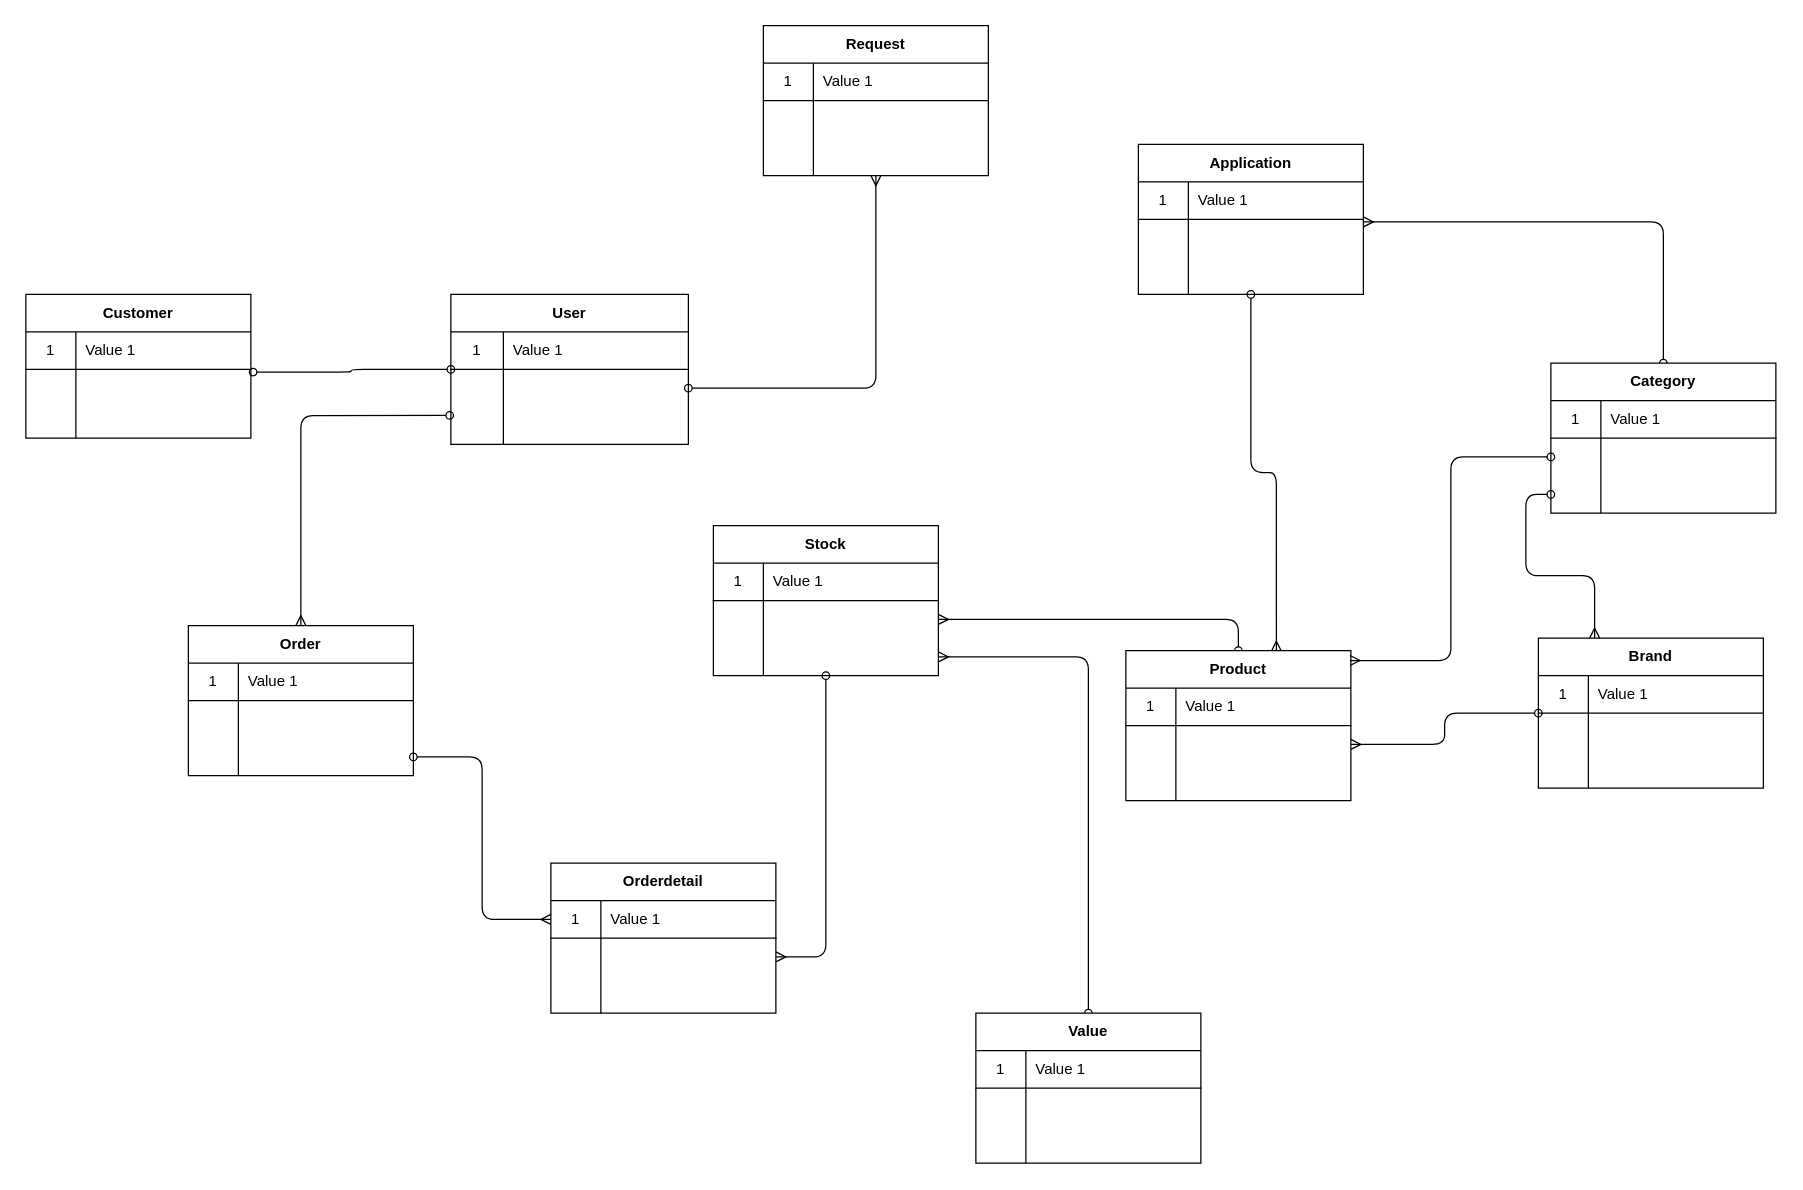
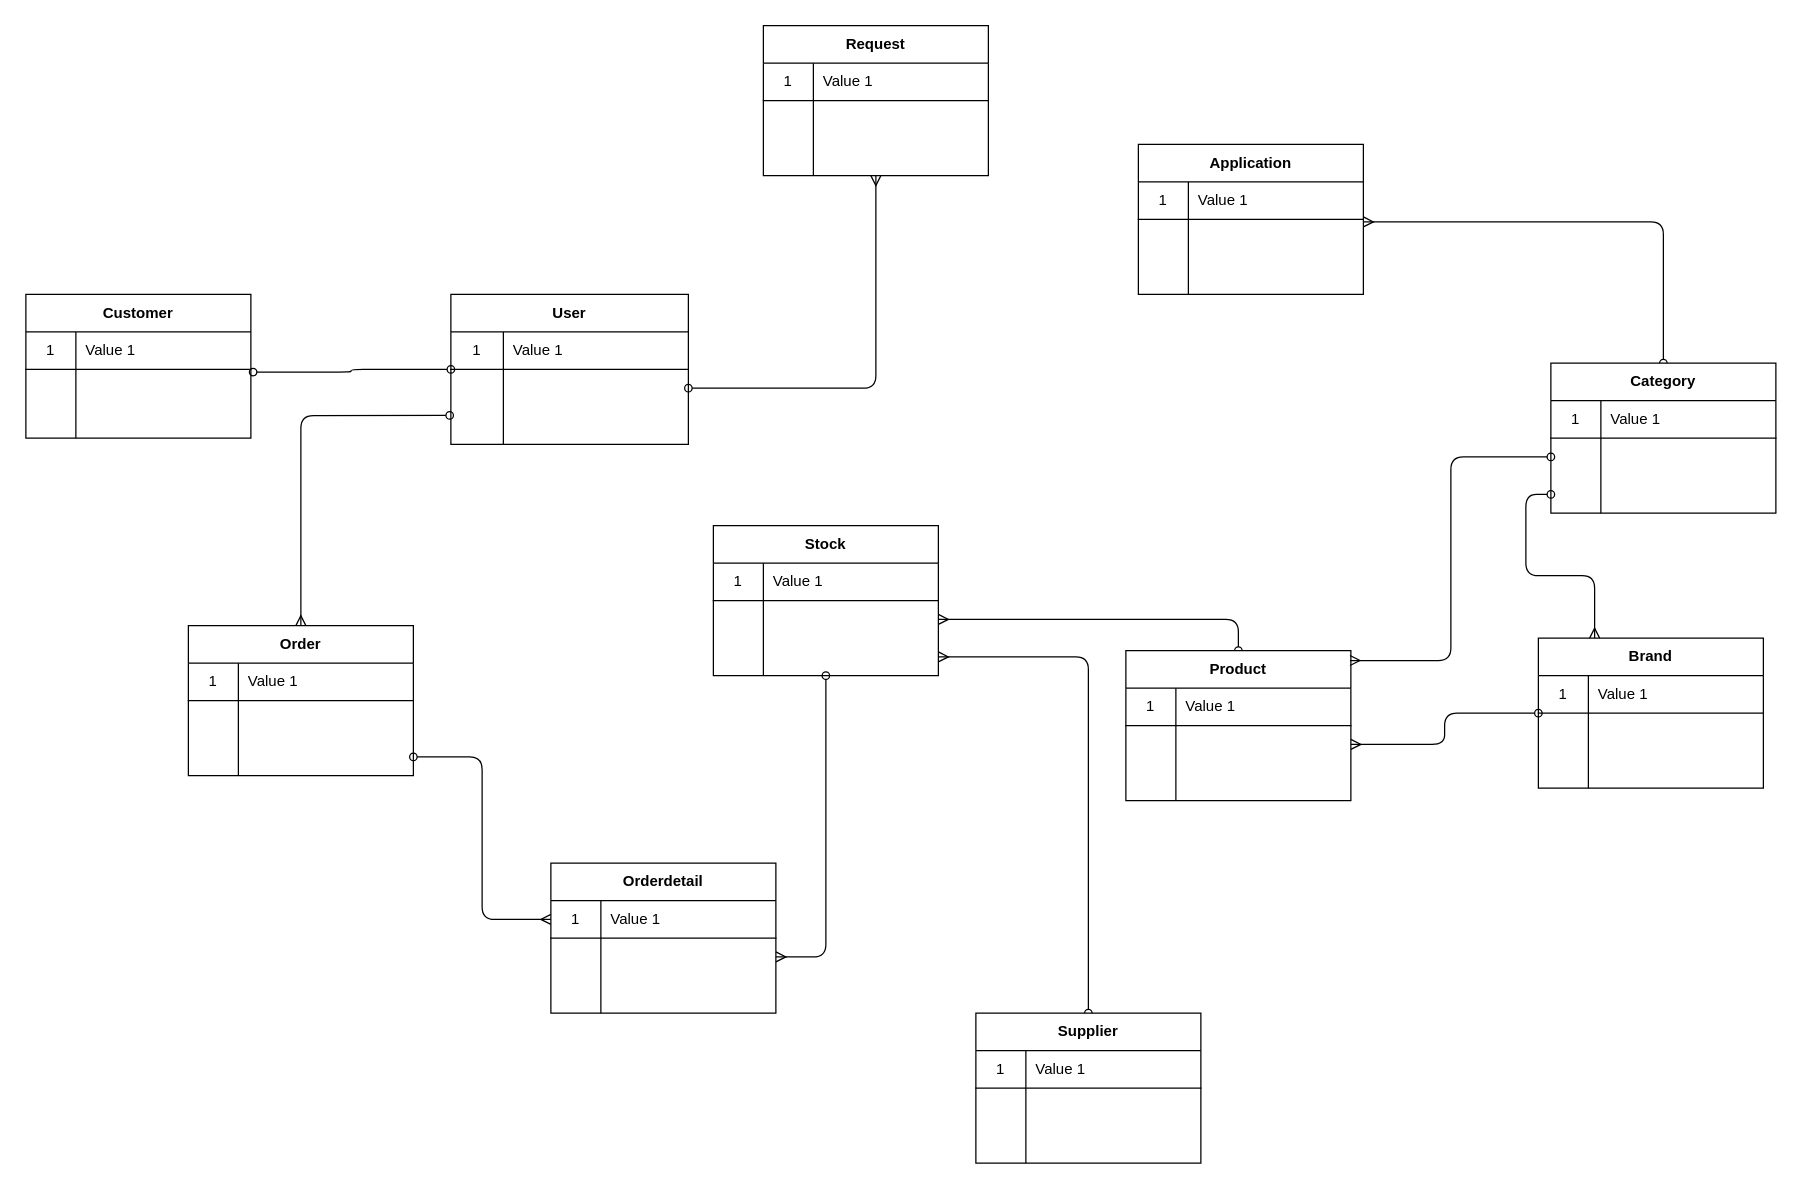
edge "Application" -- "Product": removed
node "Value": label "Value" -> "Supplier"
